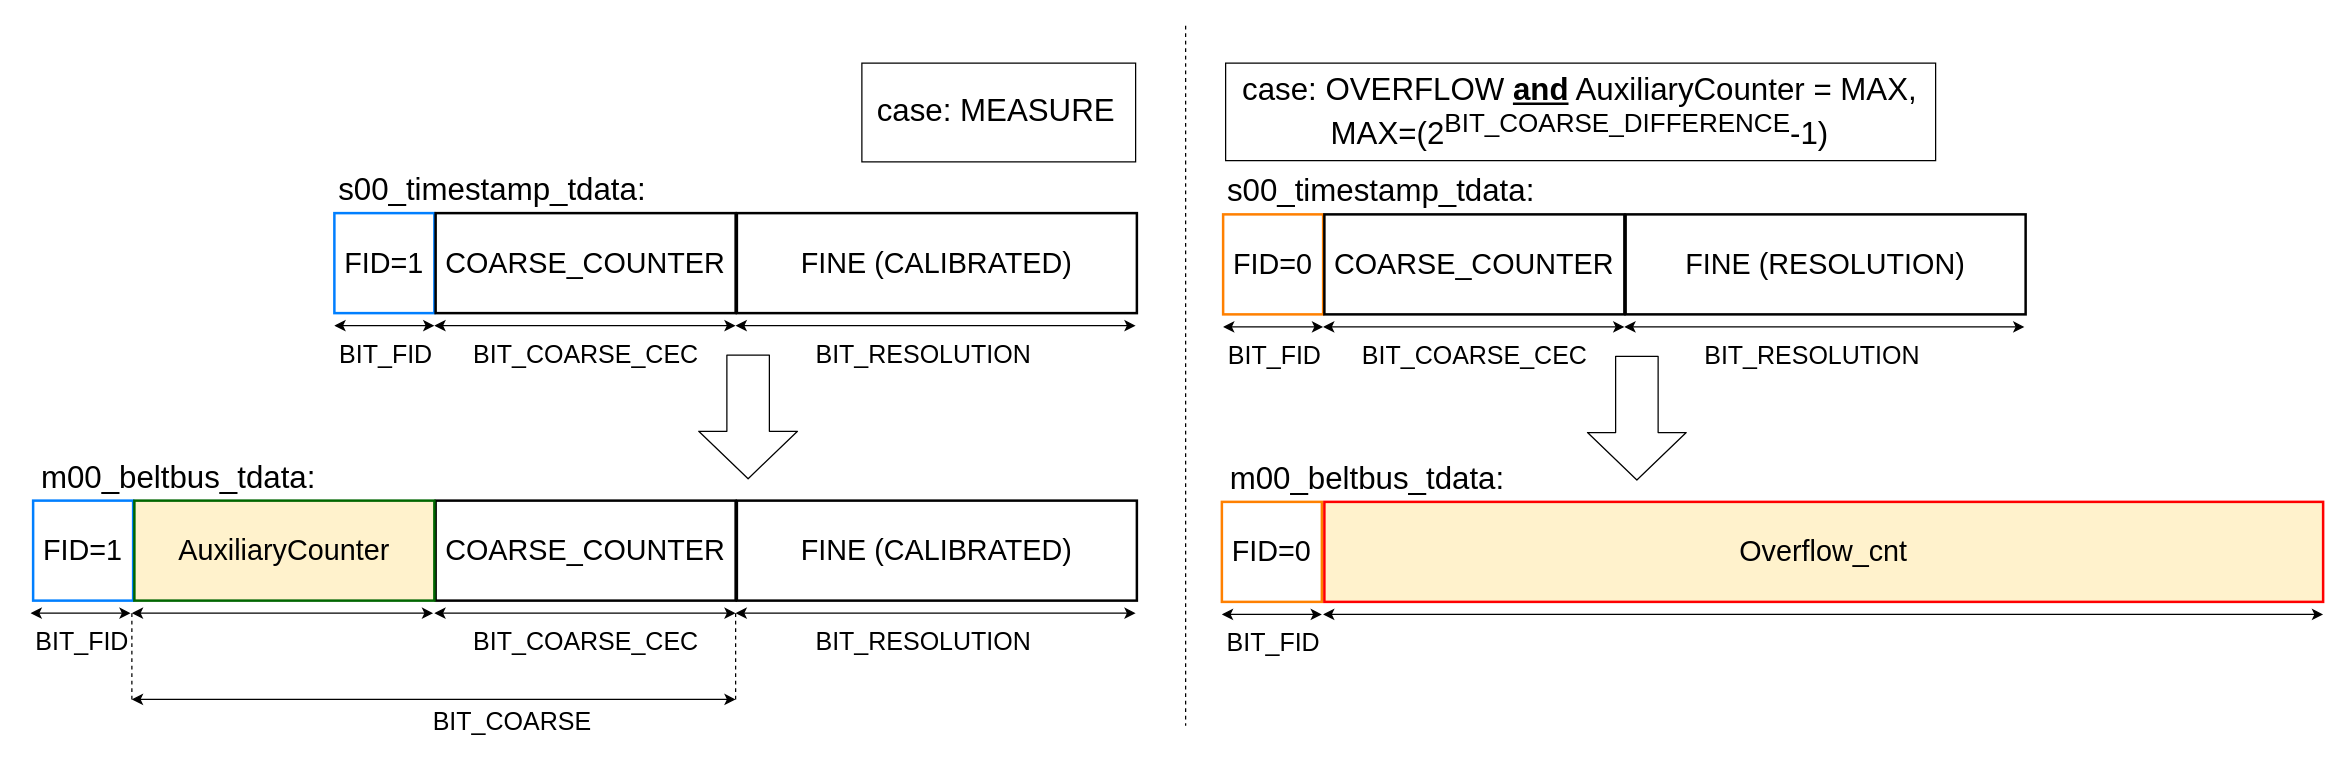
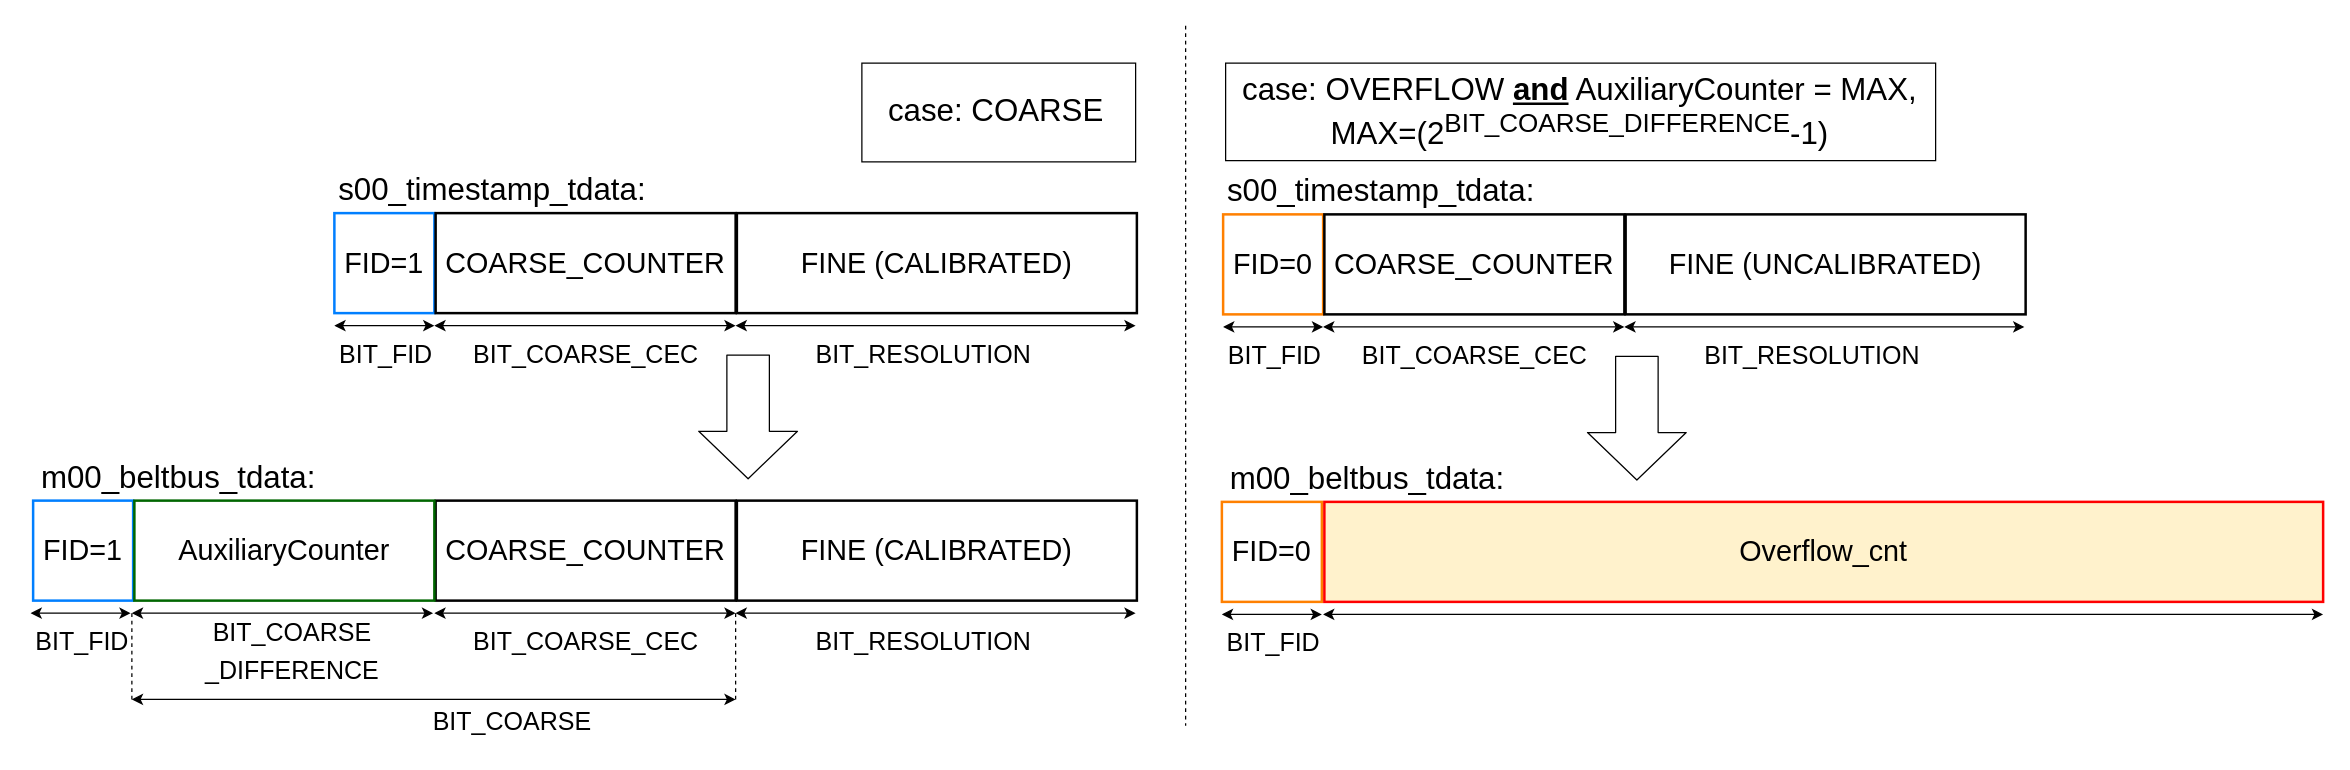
node "case: MEASURE": label "case: MEASURE" -> "case: COARSE"
node "FINE (RESOLUTION)": label "FINE (RESOLUTION)" -> "FINE (UNCALIBRATED)"
node "AuxiliaryCounter": fillcolor #fff2cc -> #ffffff
node "BIT_COARSE _DIFFERENCE": added
